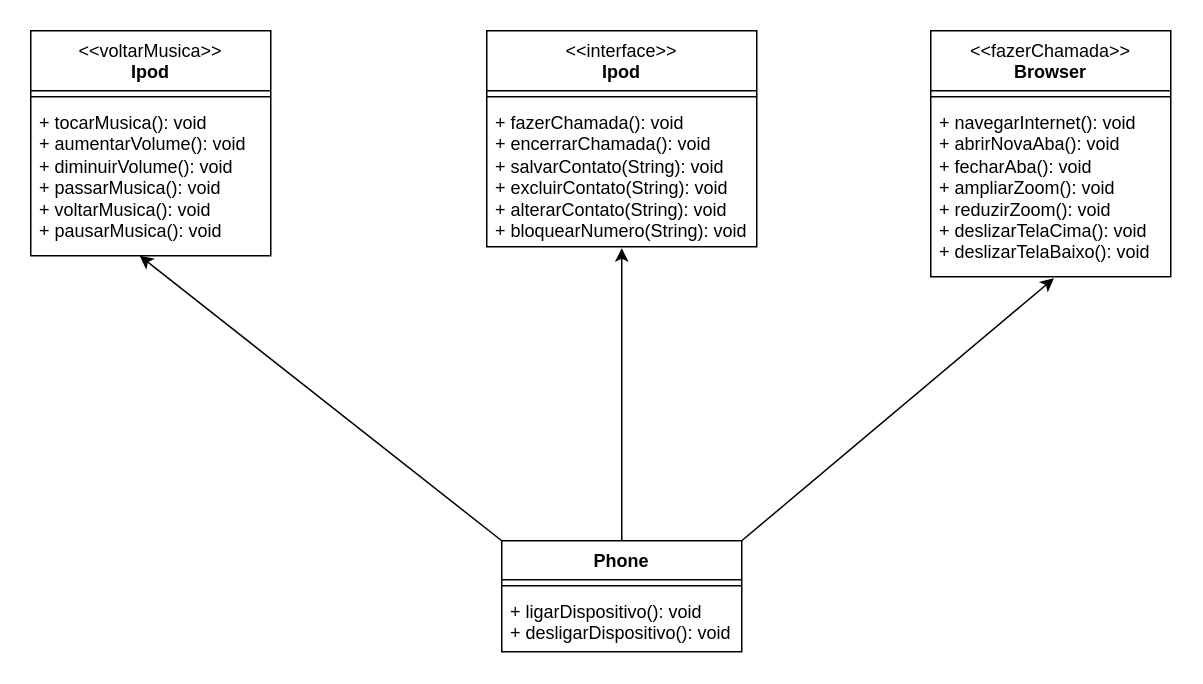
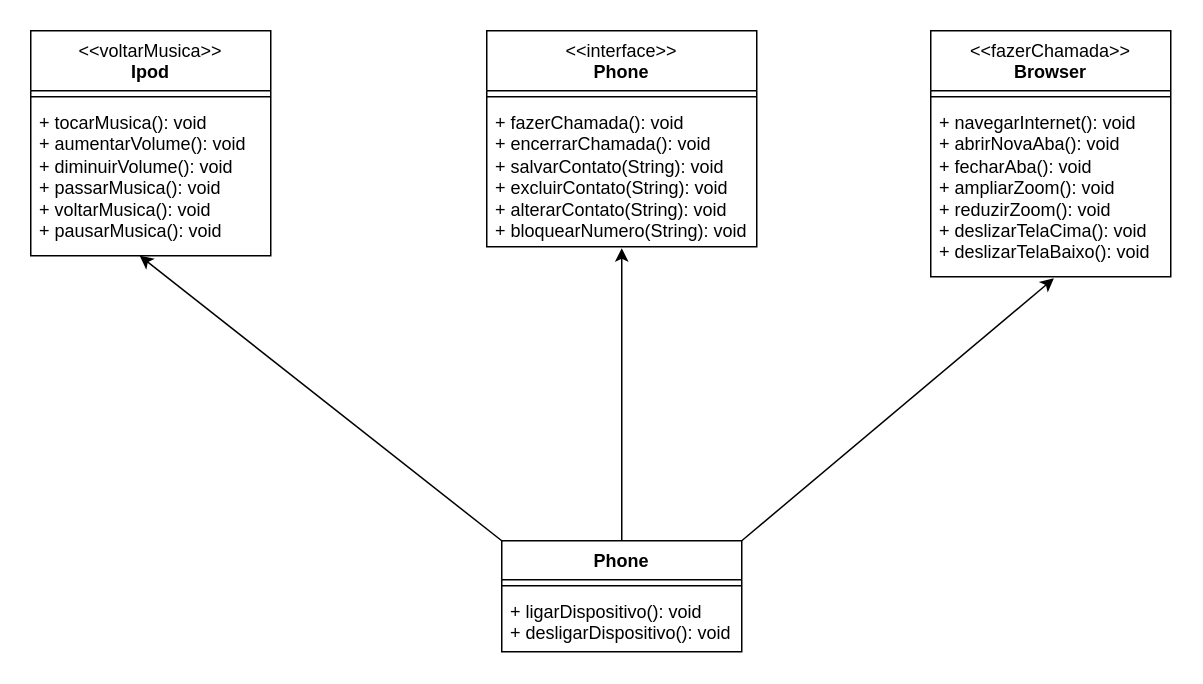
node "<<interface>> Ipod": label "<<interface>> Ipod" -> "<<interface>> Phone"
